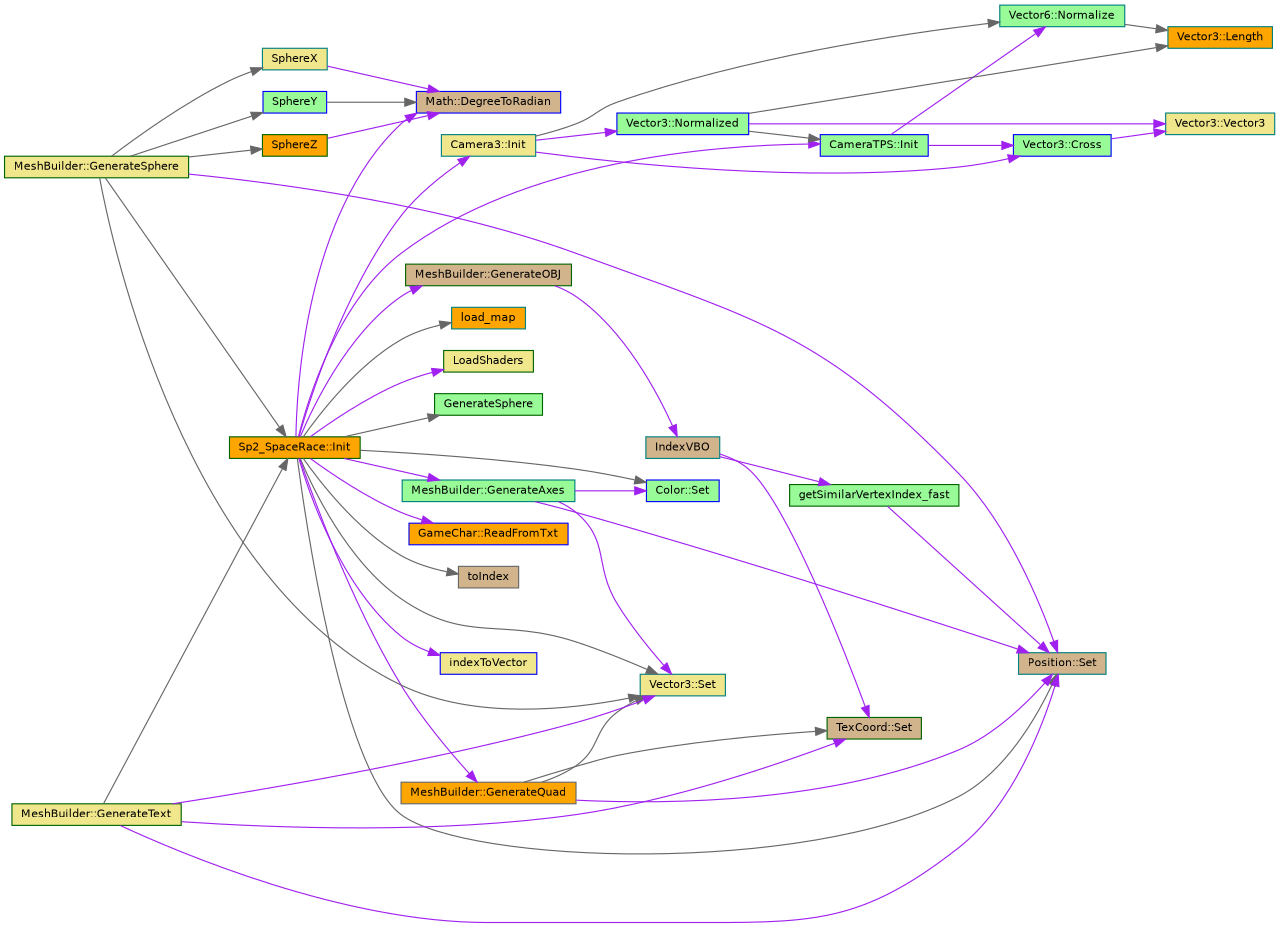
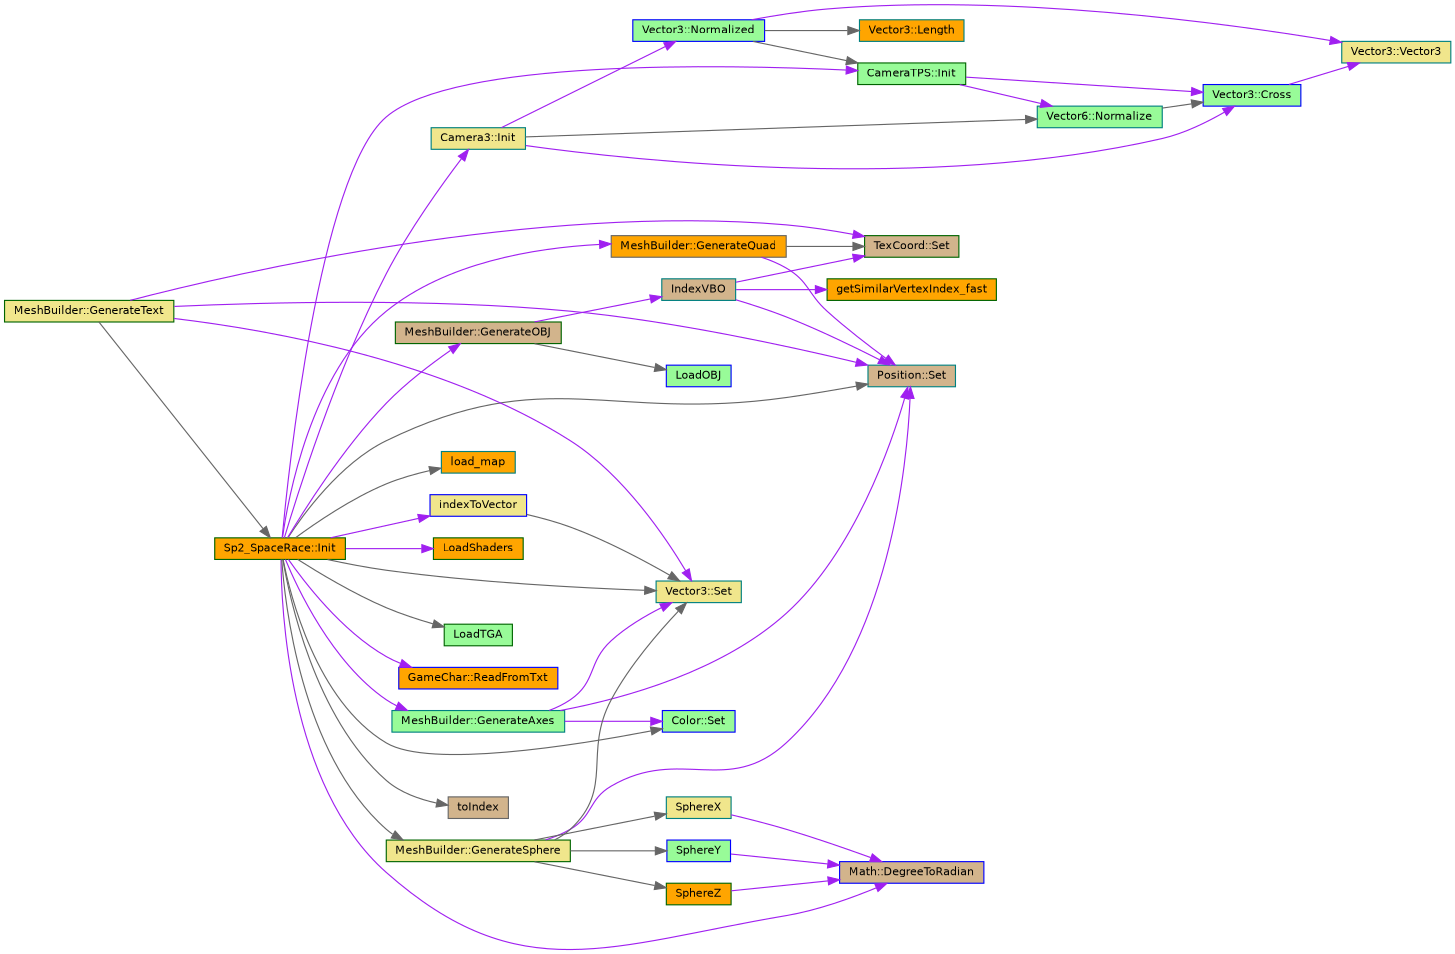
edge "Vector6::Normalize" -> "Vector3::Length": now "Vector6::Normalize" -> "Vector3::Cross"
edge "SphereY" -> "Math::DegreeToRadian": color gray40 -> purple
node "CameraTPS::Init": color blue -> darkgreen
edge "MeshBuilder::GenerateSphere" -> "Sp2_SpaceRace::Init": reversed
node "LoadShaders": fillcolor khaki -> orange
node "LoadOBJ": added
node "GenerateSphere": label "GenerateSphere" -> "LoadTGA"
node "getSimilarVertexIndex_fast": fillcolor palegreen -> orange
edge "getSimilarVertexIndex_fast" -> "Position::Set": now "IndexVBO" -> "Position::Set"
edge "MeshBuilder::GenerateQuad" -> "Vector3::Set": now "indexToVector" -> "Vector3::Set"
